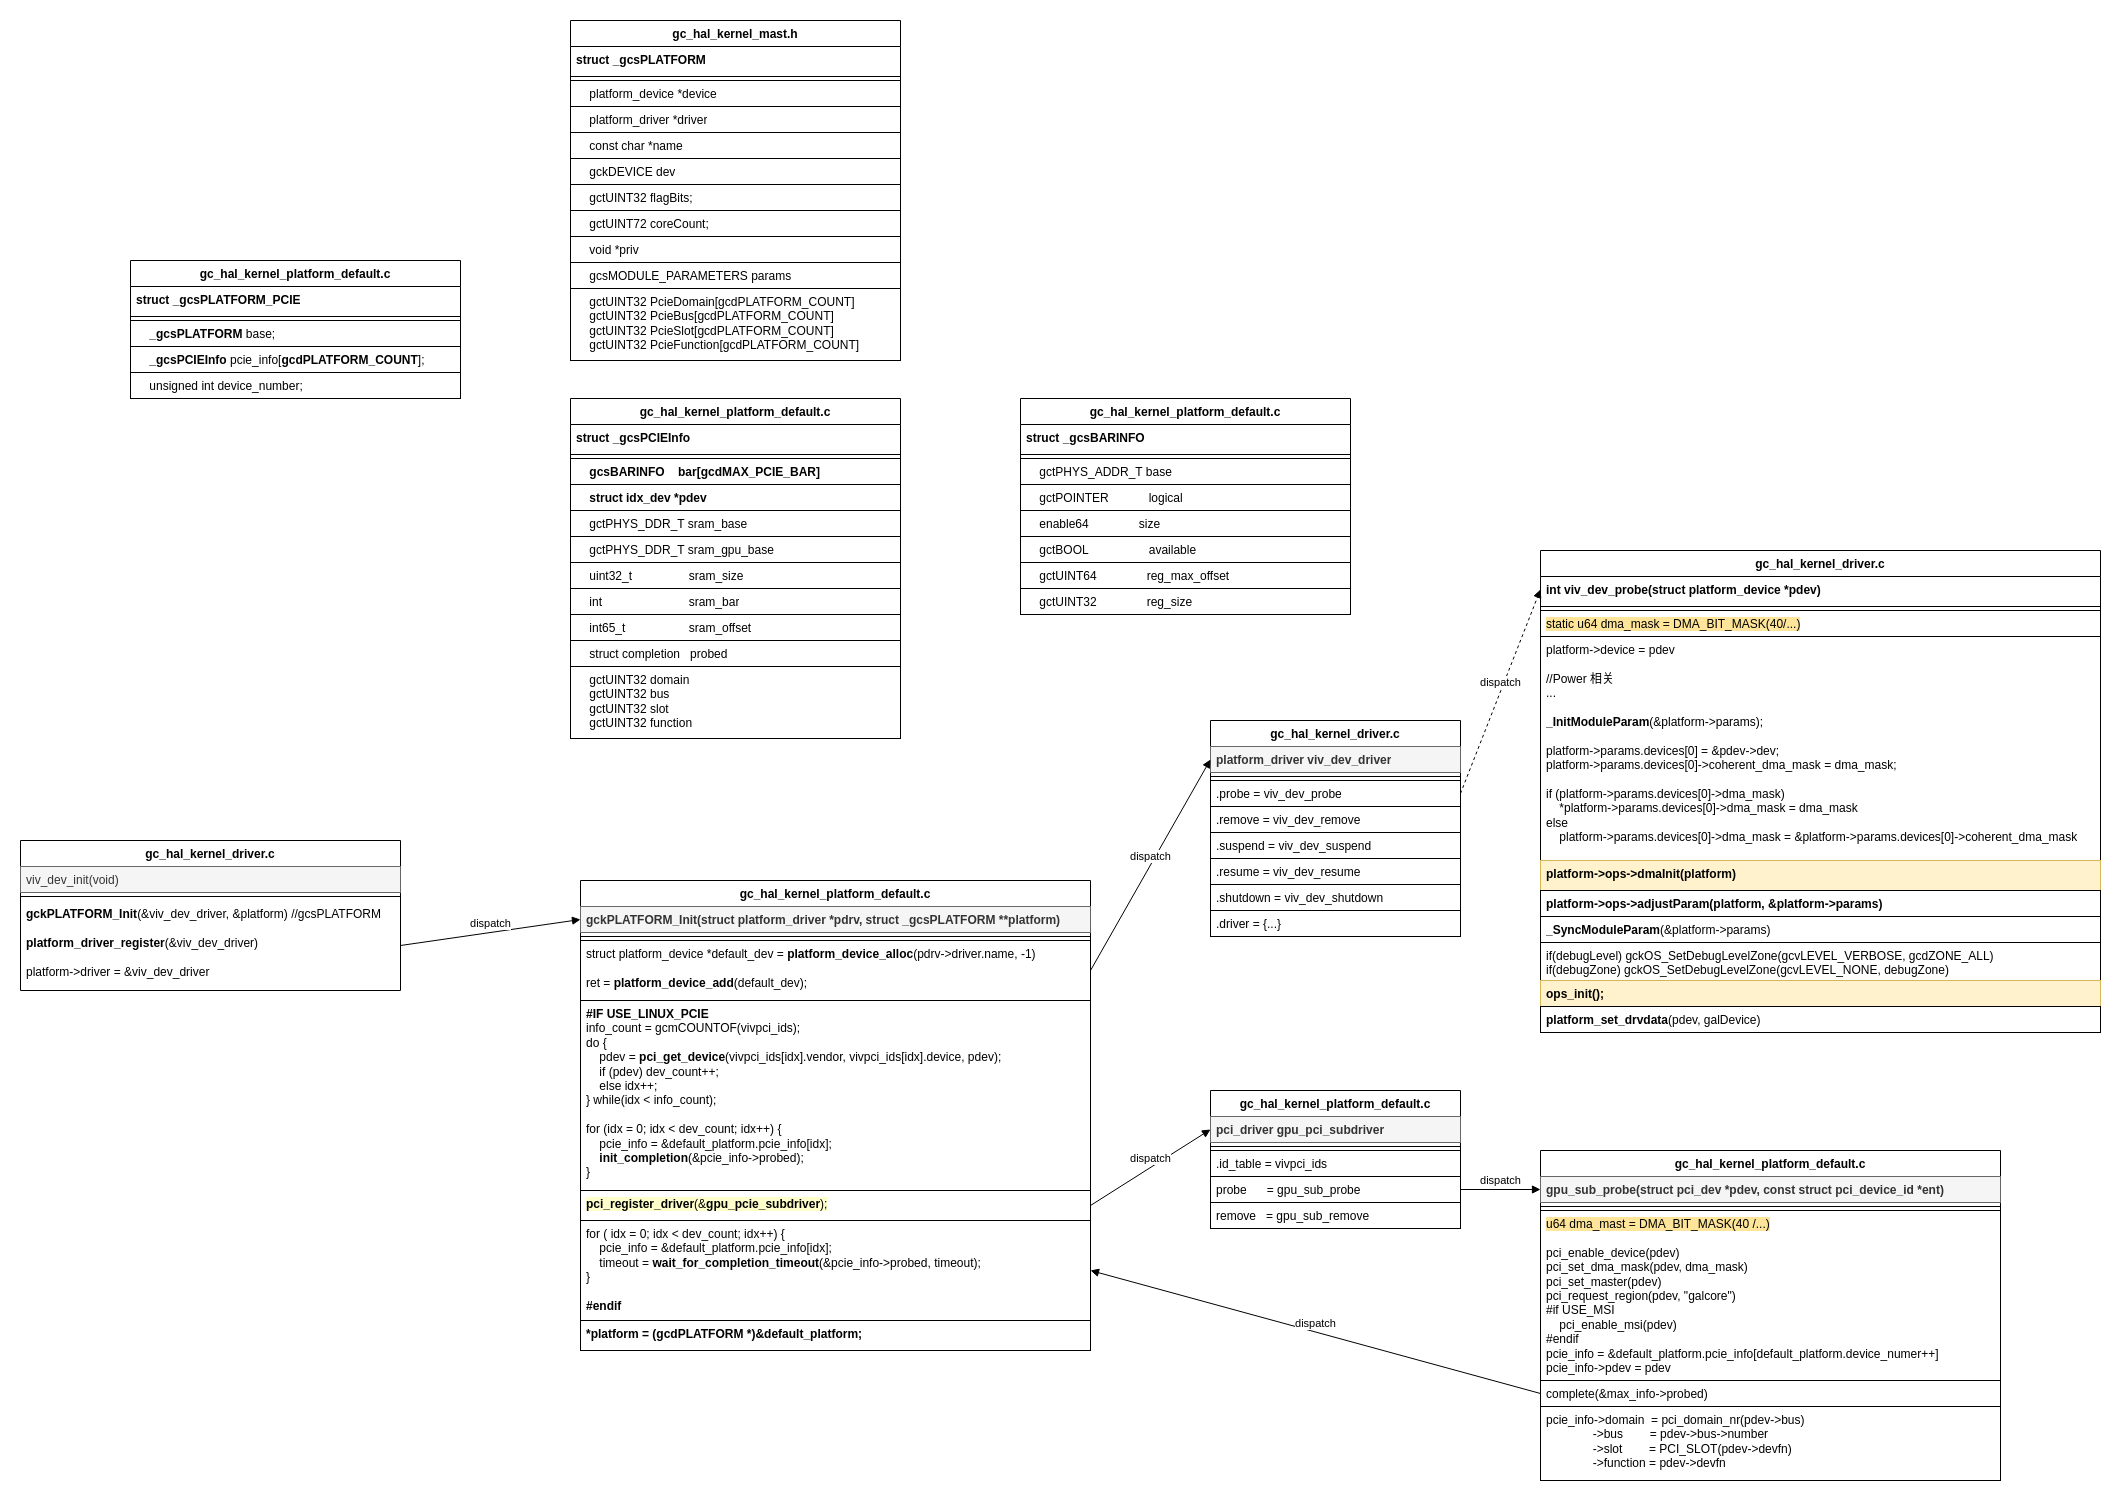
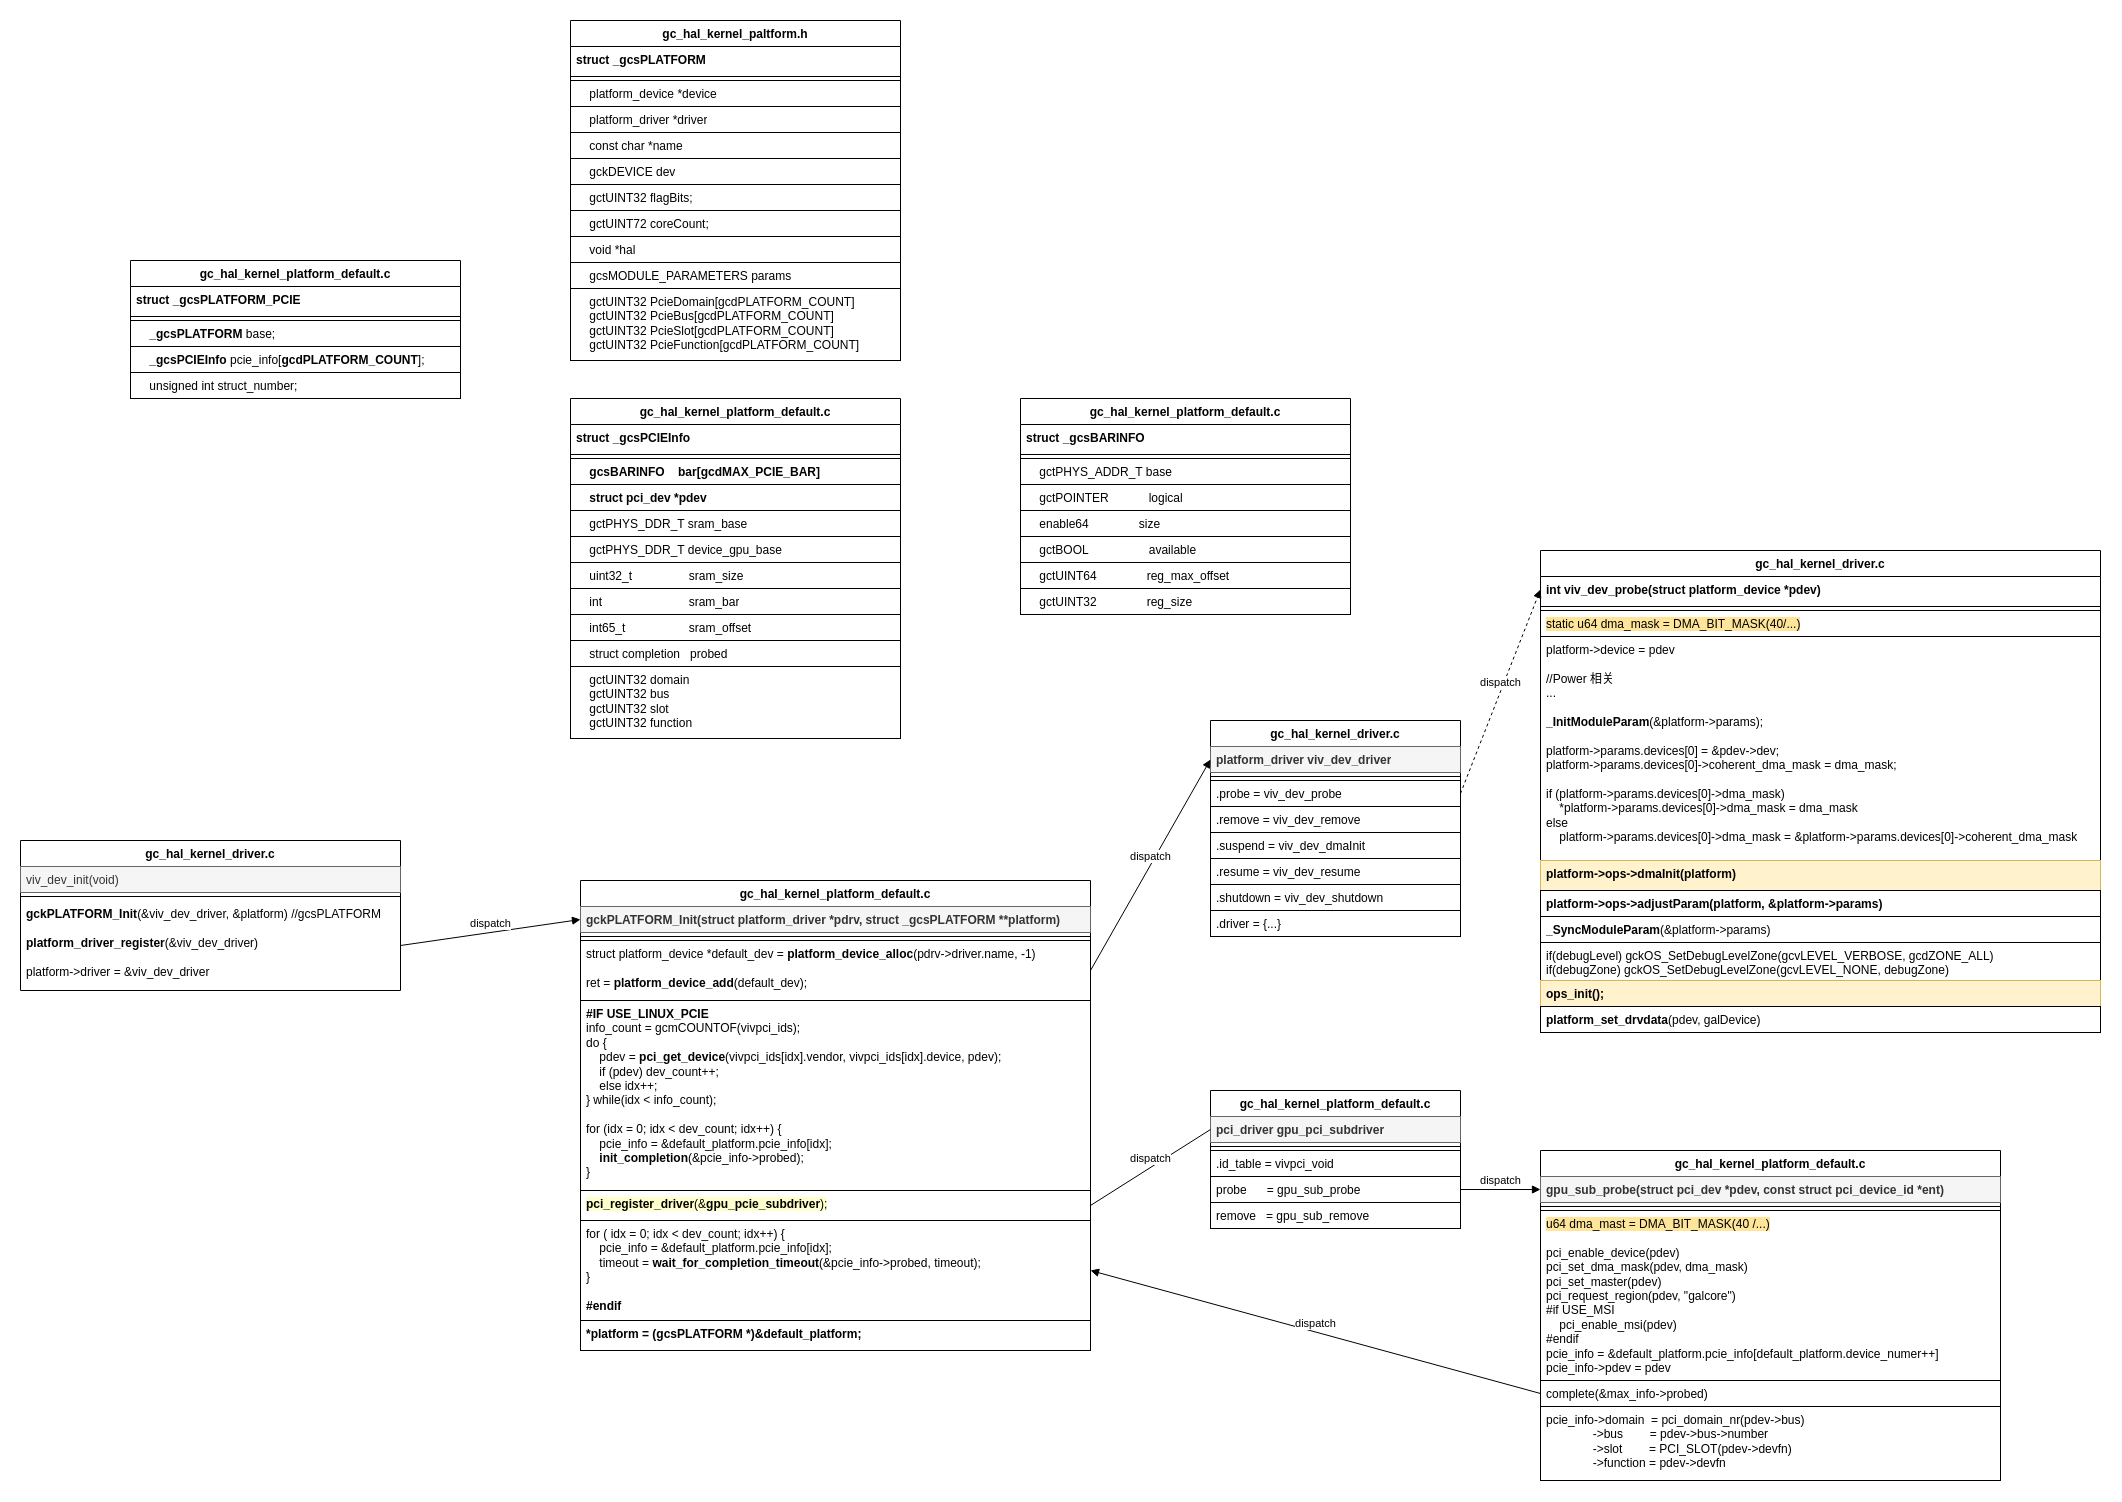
node "gc_hal_kernel_mast.h": label "gc_hal_kernel_mast.h" -> "gc_hal_kernel_paltform.h"
node "void *priv": label "void *priv" -> "void *hal"
node "unsigned int device_number;": label "unsigned int device_number;" -> "unsigned int struct_number;"
node "struct idx_dev *pdev": label "struct idx_dev *pdev" -> "struct pci_dev *pdev"
node "gctPHYS_DDR_T sram_gpu_base": label "gctPHYS_DDR_T sram_gpu_base" -> "gctPHYS_DDR_T device_gpu_base"
node ".suspend = viv_dev_suspend": label ".suspend = viv_dev_suspend" -> ".suspend = viv_dev_dmaInit"
edge "pci_register_driver(&gpu_pcie_subdriver);" -> "pci_driver gpu_pci_subdriver": arrowhead block -> none
node ".id_table = vivpci_ids": label ".id_table = vivpci_ids" -> ".id_table = vivpci_void"
node "*platform = (gcdPLATFORM *)&default_platform;": label "*platform = (gcdPLATFORM *)&default_platform;" -> "*platform = (gcsPLATFORM *)&default_platform;"
